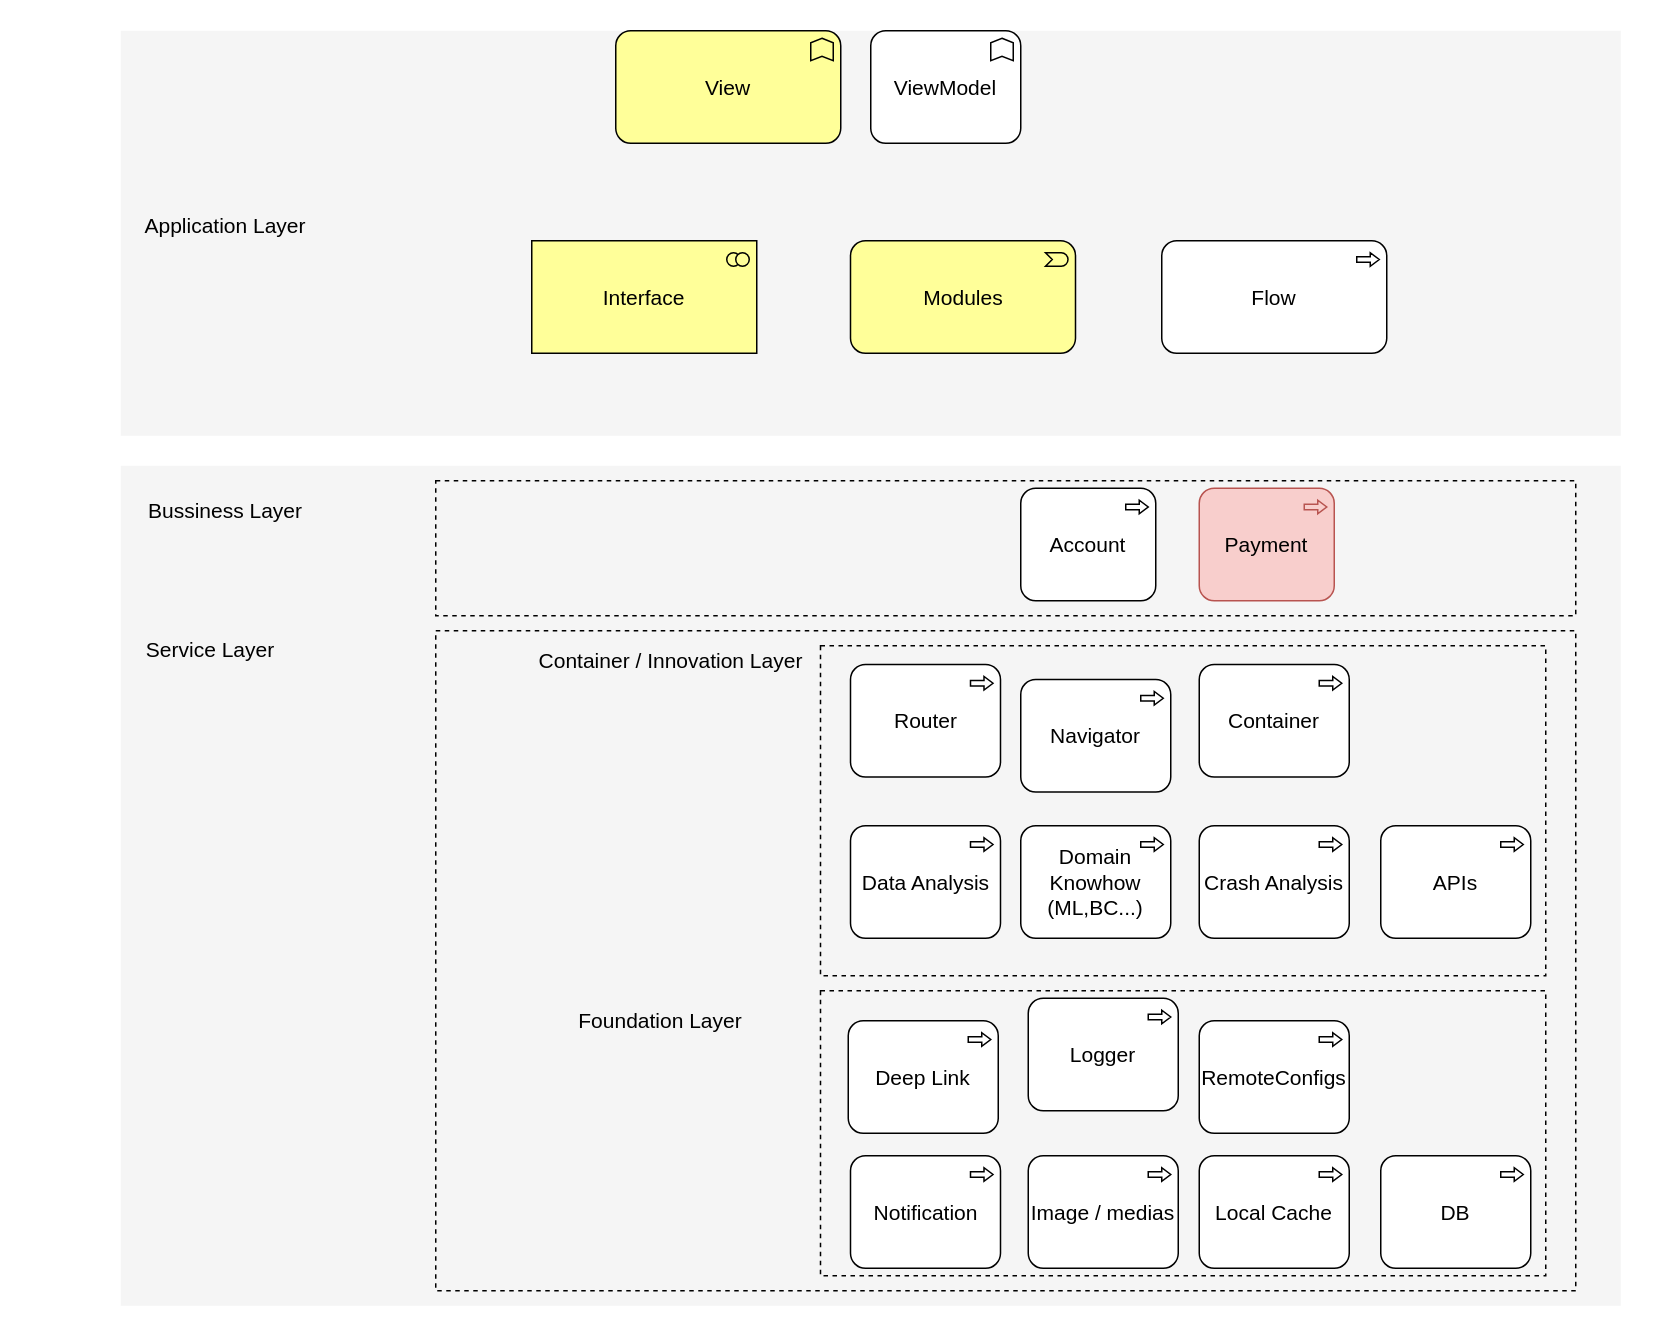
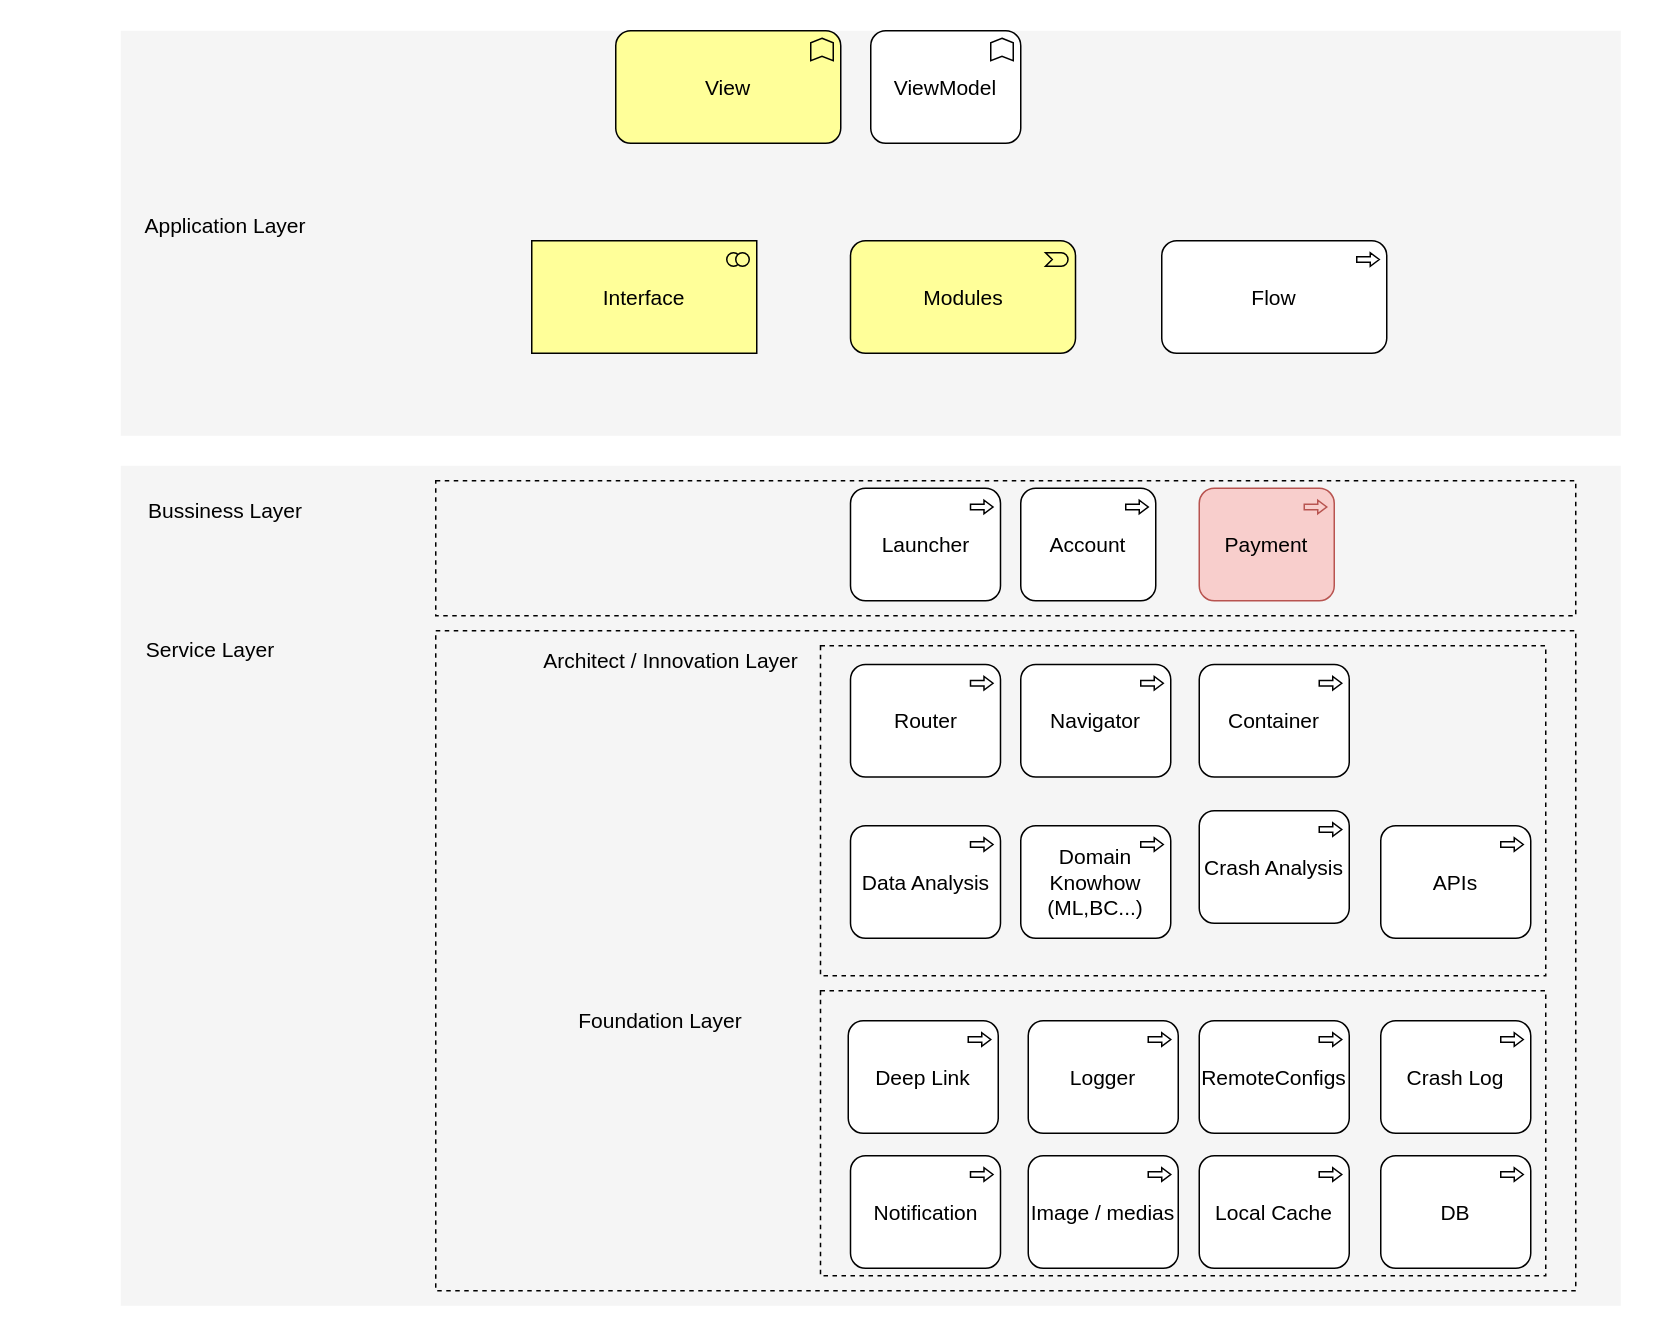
node "Launcher": added
node "Container / Innovation Layer": label "Container / Innovation Layer" -> "Architect / Innovation Layer"
node "Navigator": moved (1096, 736) -> (1096, 721)
node "Crash Analysis": moved (1274, 882) -> (1274, 867)
node "Logger": moved (1103, 1055) -> (1103, 1077)
node "Crash Log": added
